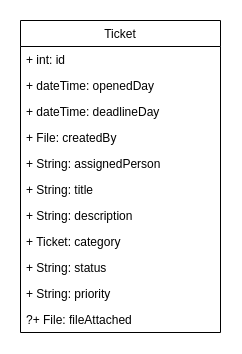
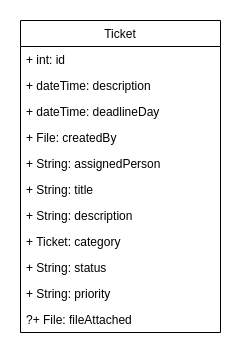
node "+ dateTime: openedDay": label "+ dateTime: openedDay" -> "+ dateTime: description"
